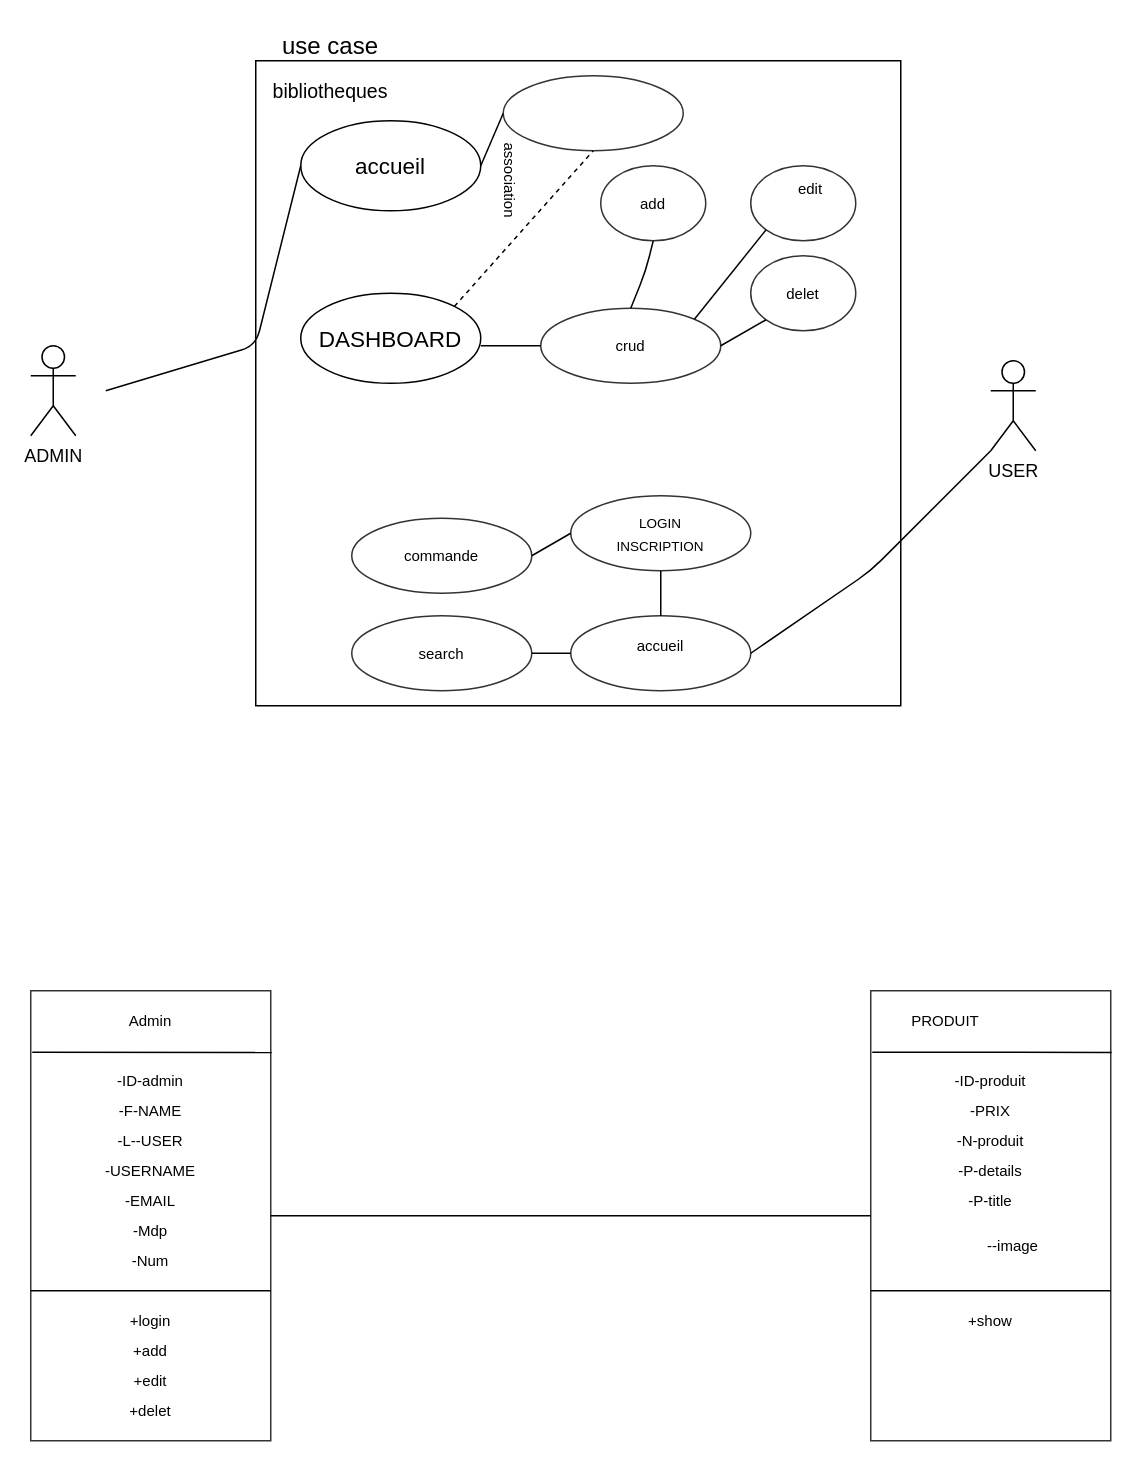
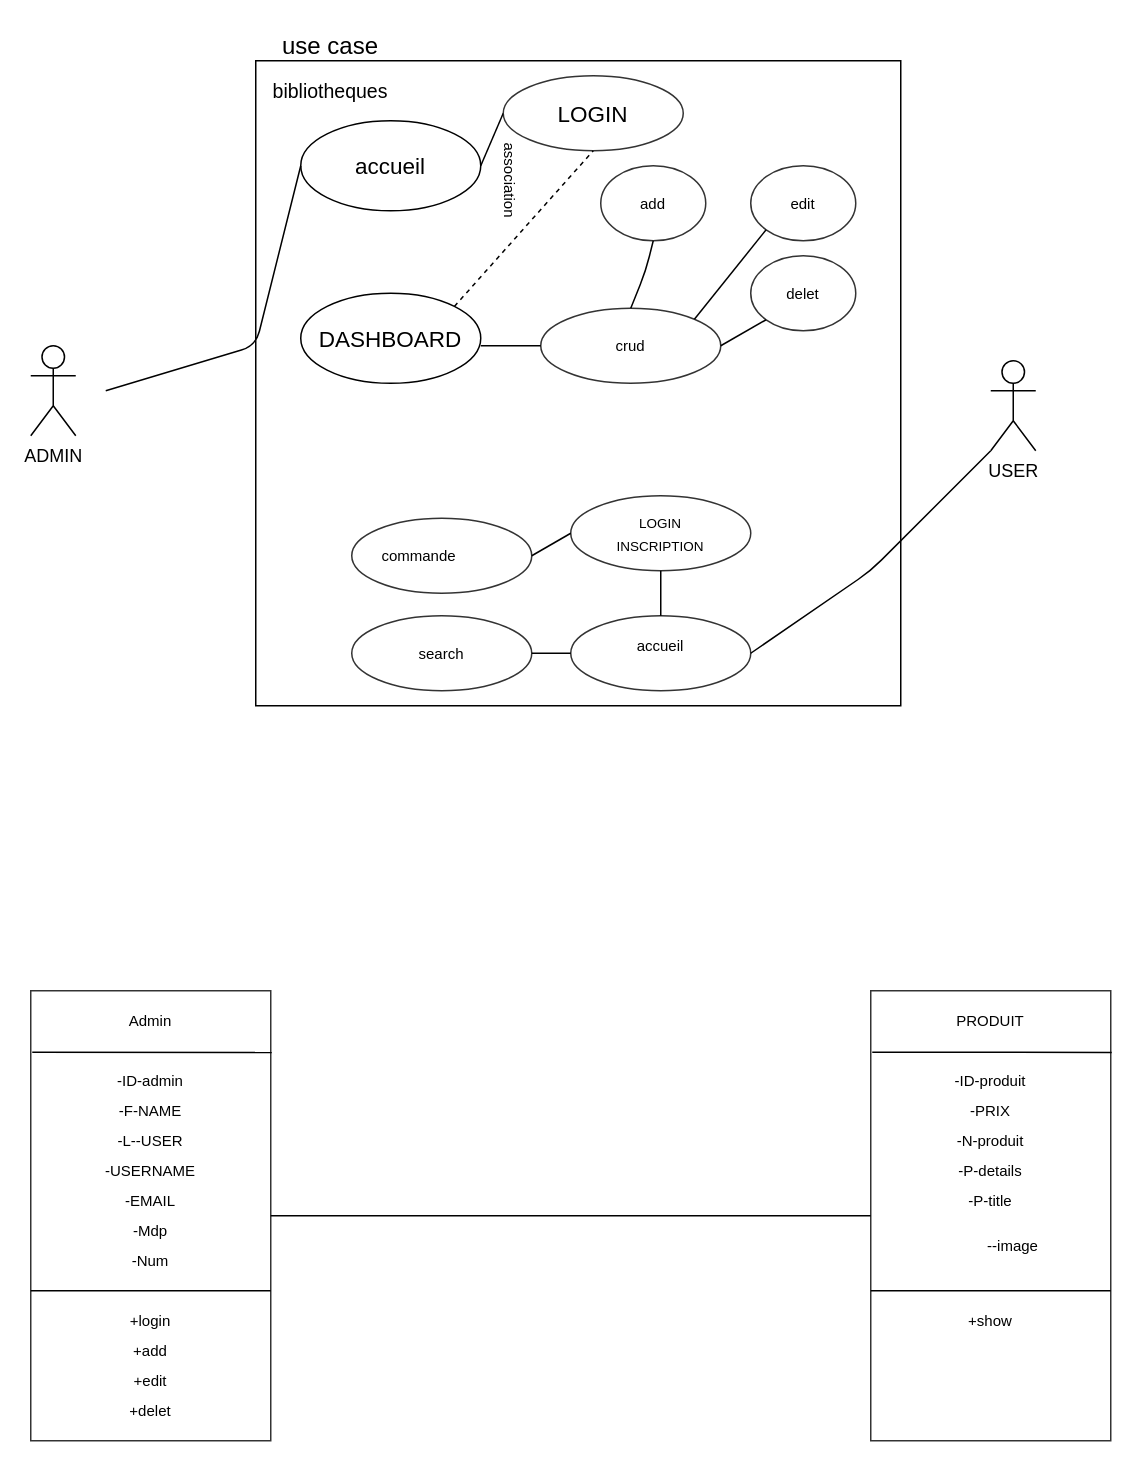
node "LOGIN": added
node "edit": moved (811, 188) -> (803, 203)
node "commande": moved (442, 556) -> (419, 556)
node "PRODUIT": moved (946, 1021) -> (991, 1021)
